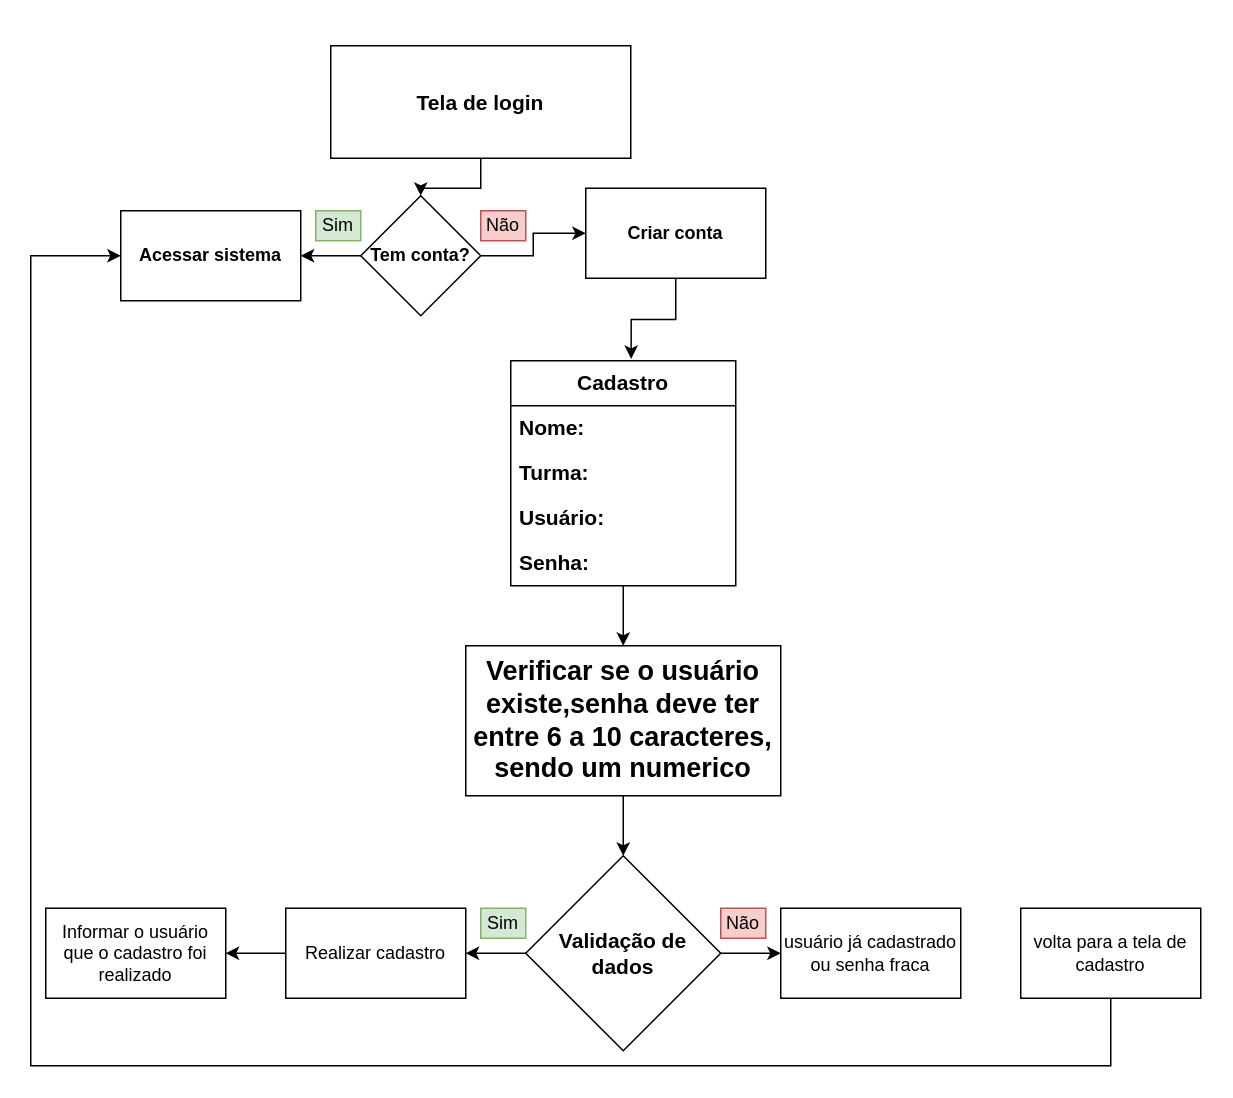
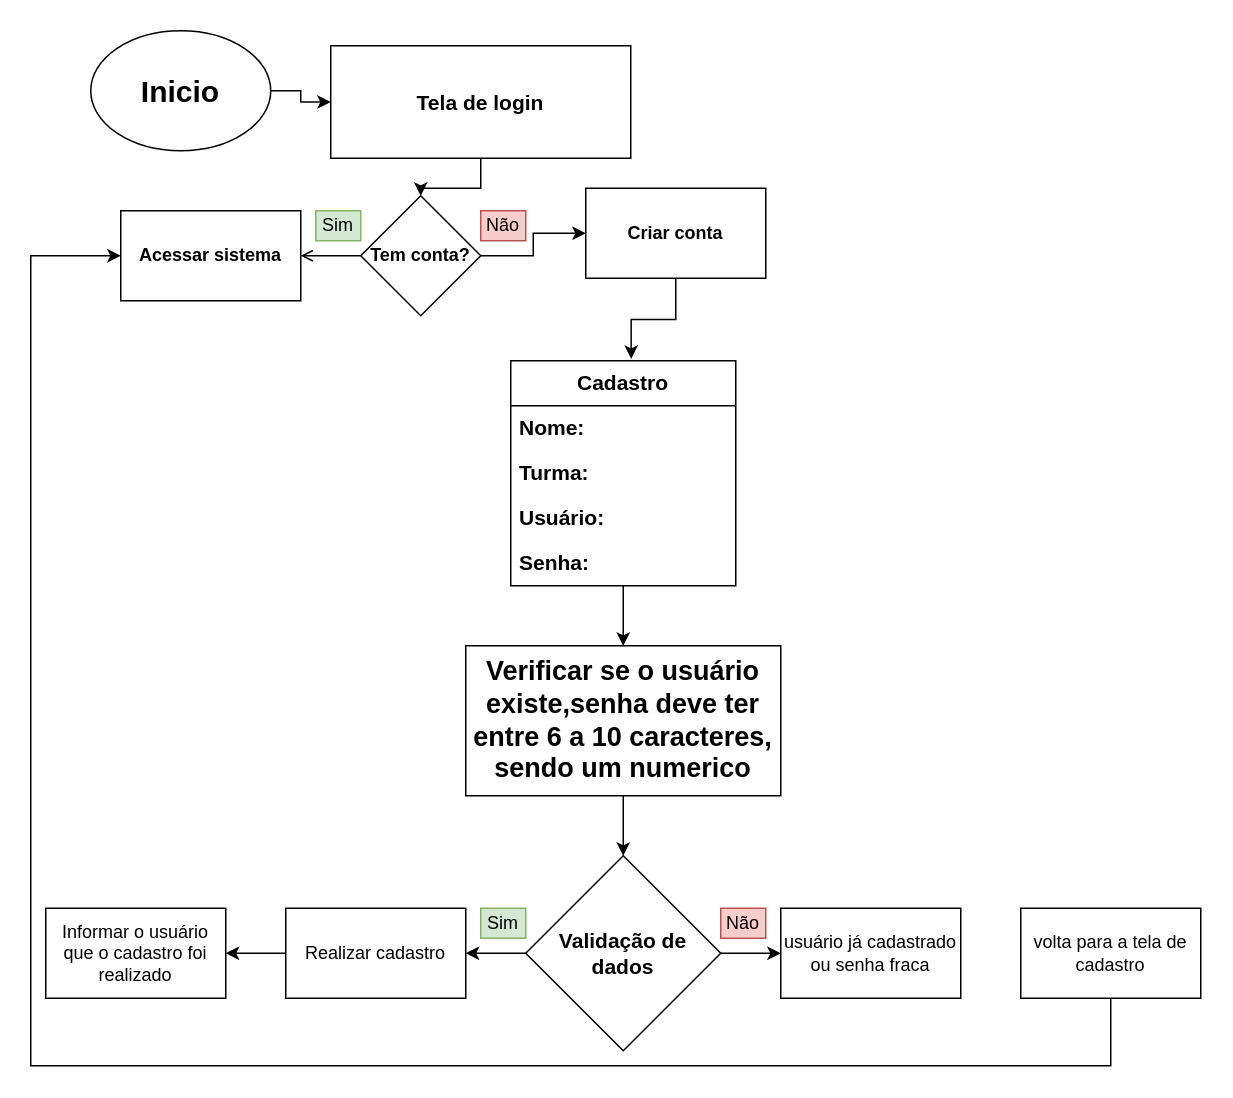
node "Inicio": added
edge "Inicio" -> "Tela de login": added
edge "Tem conta?" -> "Acessar sistema": arrowhead classic -> open
